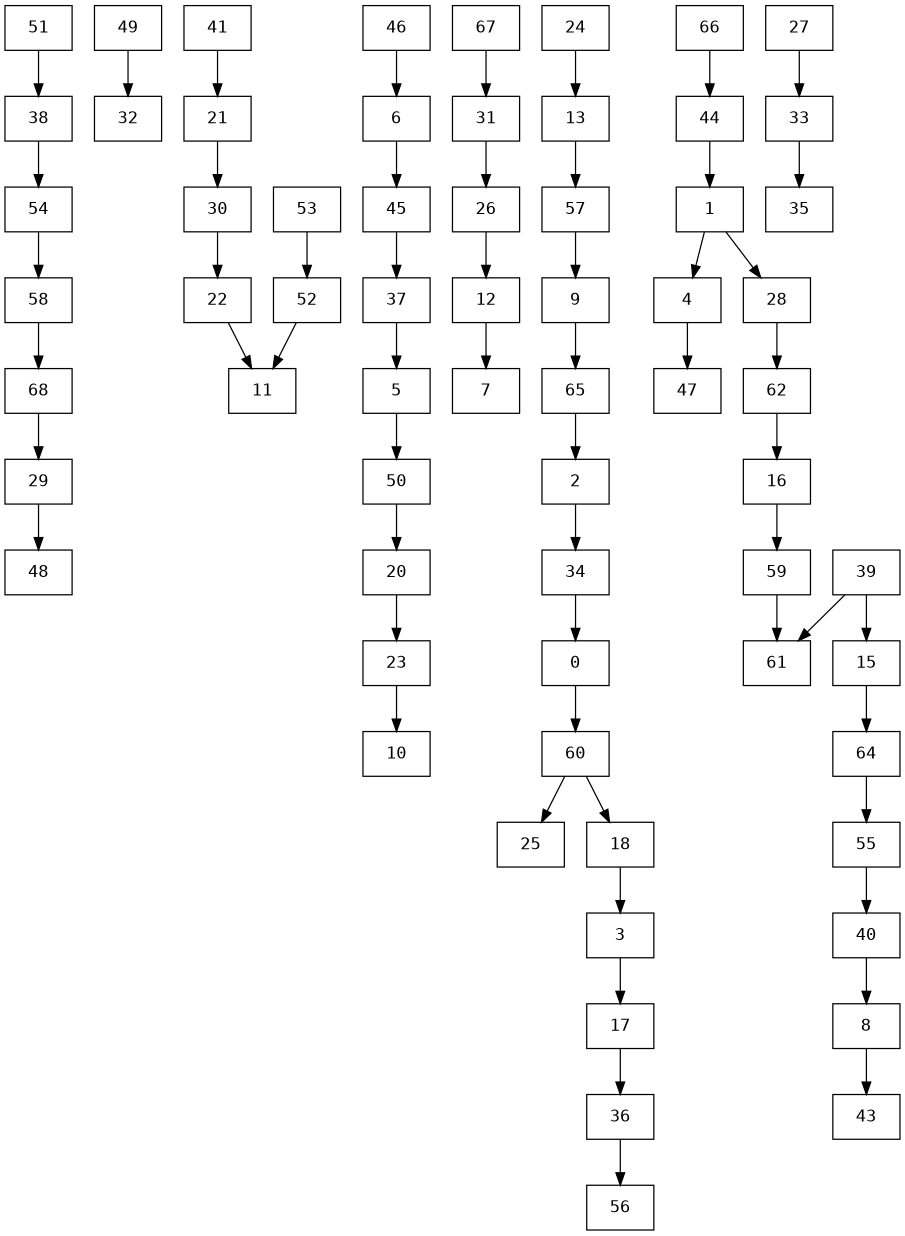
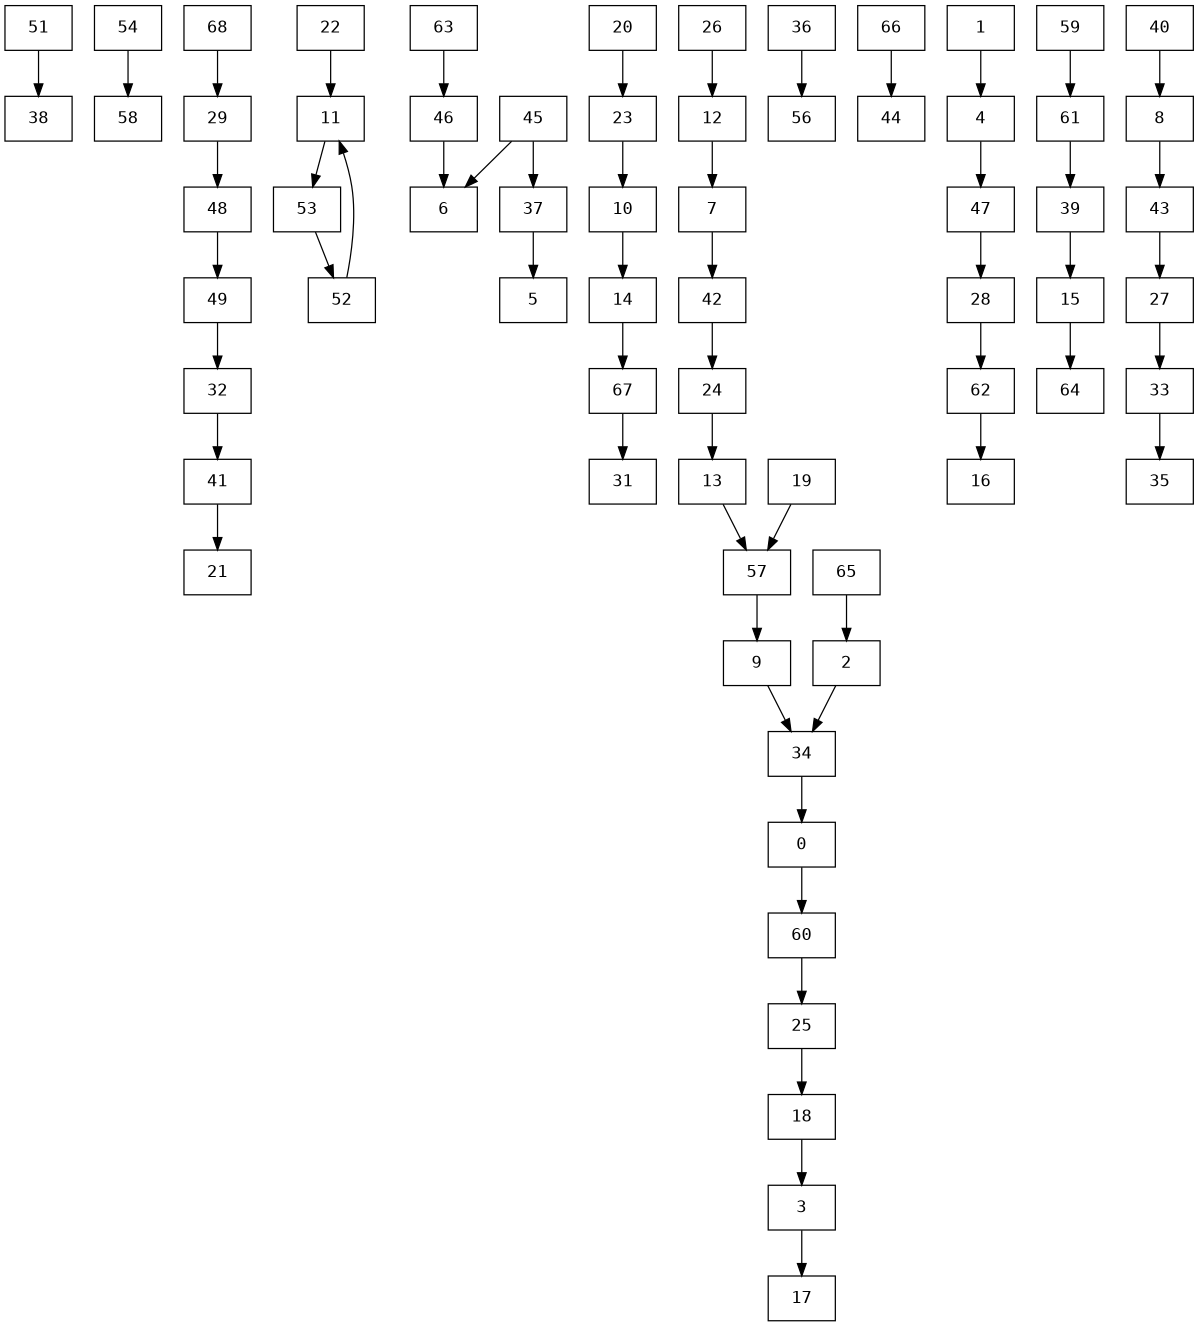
node "63": added
edge "38" -> "54": removed
edge "11" -> "53": added
edge "6" -> "45": reversed
edge "31" -> "26": removed
edge "44" -> "1": removed
node "30": removed
edge "48" -> "49": added
edge "43" -> "27": added
edge "1" -> "28": now "47" -> "28"
node "14": added
node "42": added
edge "58" -> "68": removed
edge "9" -> "65": now "9" -> "34"
edge "32" -> "41": added
node "50": removed
node "19": added
edge "16" -> "59": removed
edge "39" -> "61": reversed
edge "60" -> "18": now "25" -> "18"
node "55": removed
edge "17" -> "36": removed
